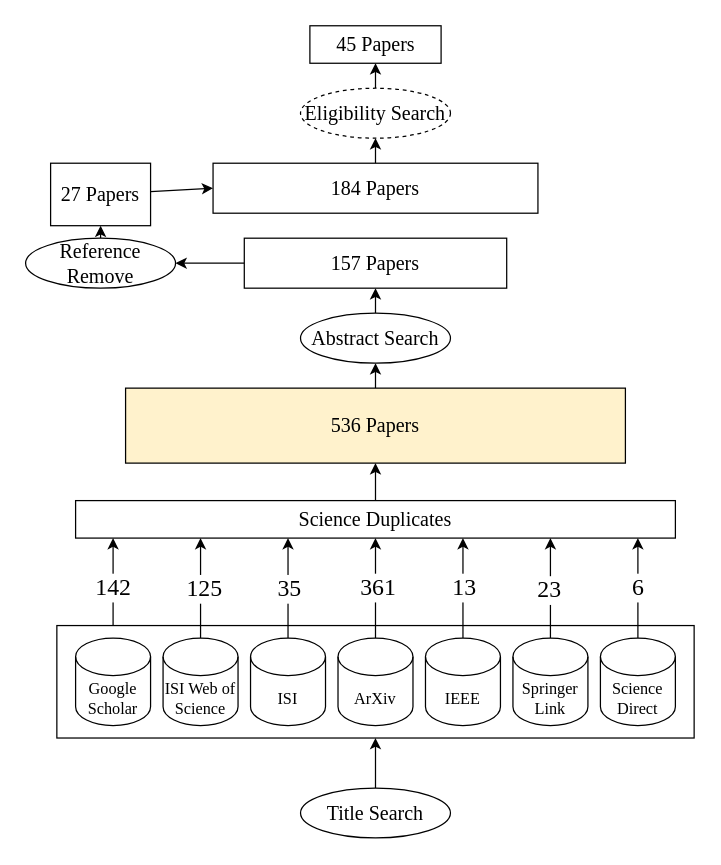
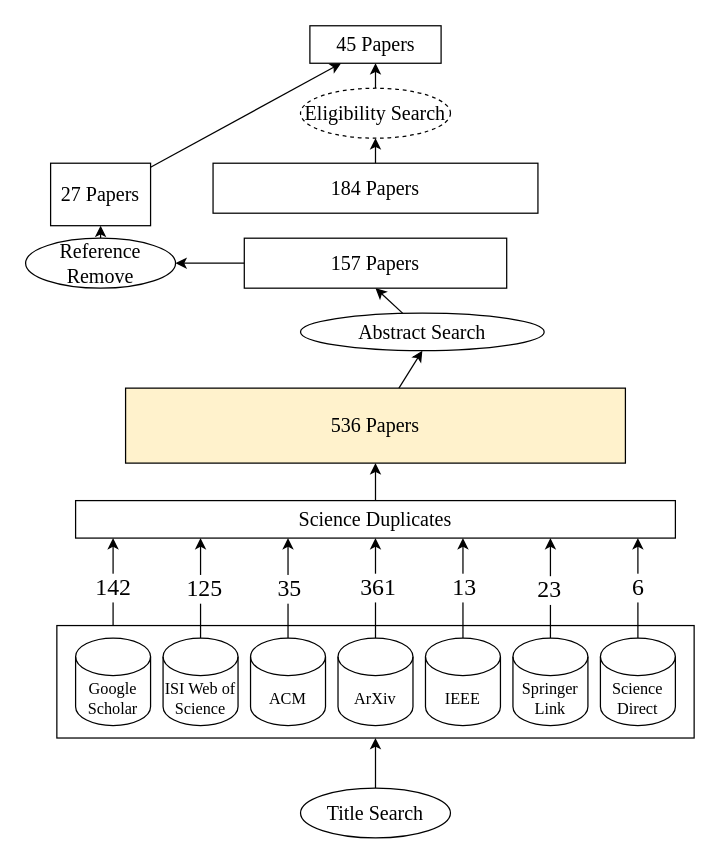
edge "27 Papers" -> "184 Papers": now "27 Papers" -> "45 Papers"
node "Abstract Search": size 150x50 -> 244x38
node "ISI": label "ISI" -> "ACM"
